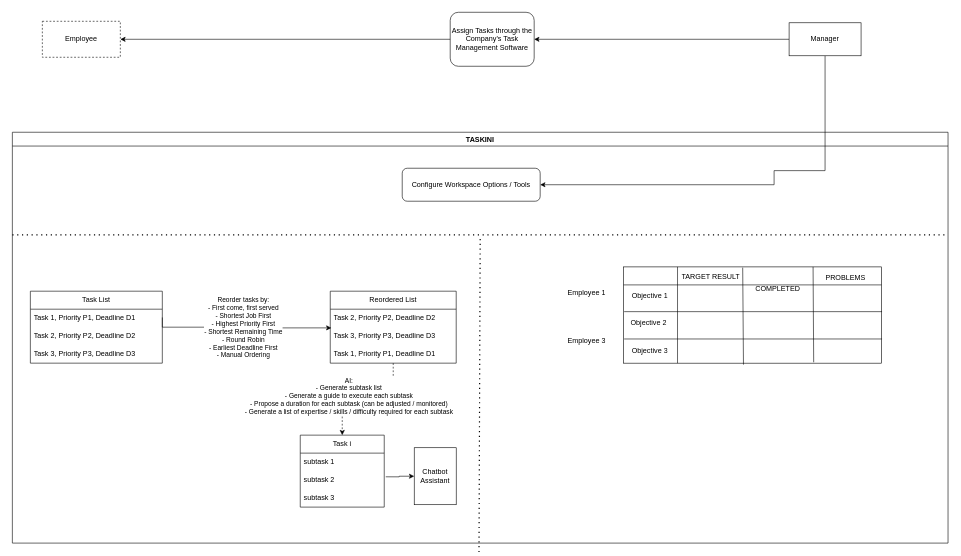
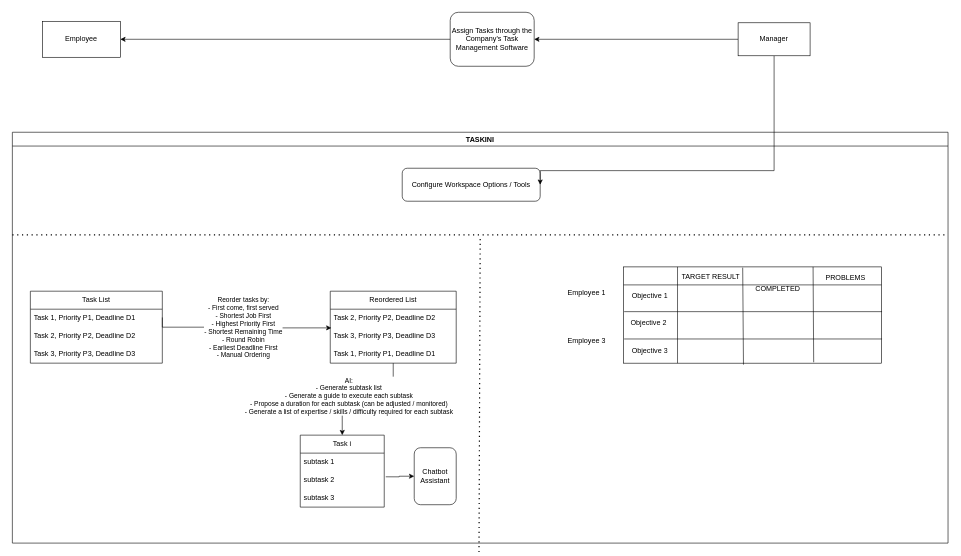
node "Employee": style dashed -> solid
node "Manager": moved (825, 39) -> (774, 39)
edge "Reordered List" -> "Task i": style dashed -> solid
node "Chatbot Assistant": shape rectangle -> rounded rectangle
